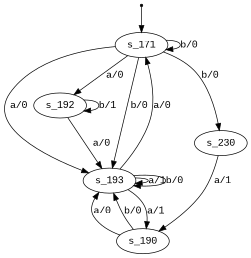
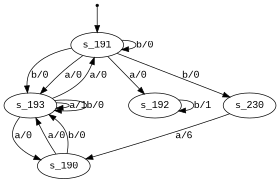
node "s_171": label "s_171" -> "s_191"
edge "s_192" -> "s_193": removed, label "a/0"
edge "s_230" -> "s_190": label "a/1" -> "a/6"
edge "s_193" -> "s_190": label "a/1" -> "a/0"
